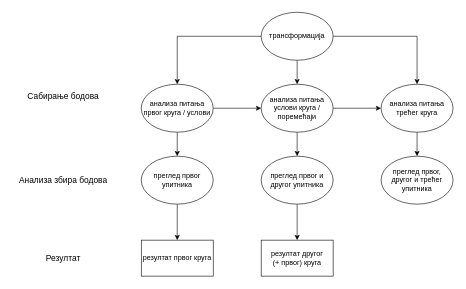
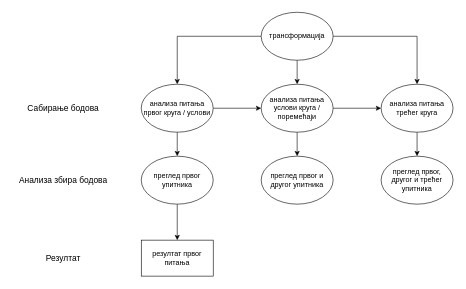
node "Сабирање бодова": moved (63, 96) -> (63, 108)
edge "преглед првог и другог упитника" -> "резултат другог (+ првог) круга": removed
node "резултат првог круга": label "резултат првог круга" -> "резултат првог питања"
node "резултат другог (+ првог) круга": removed
